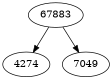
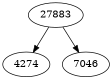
node "67883": label "67883" -> "27883"
node "7049": label "7049" -> "7046"
